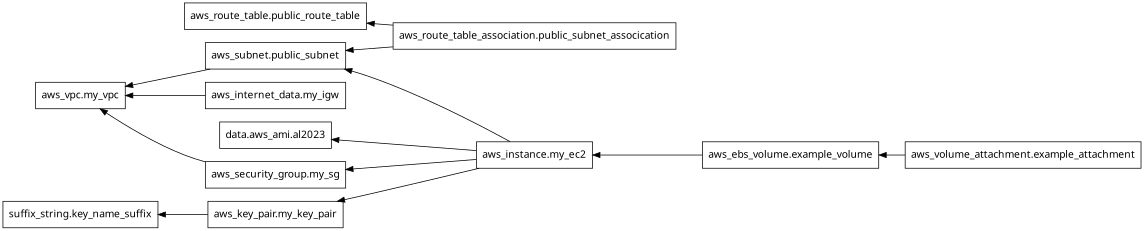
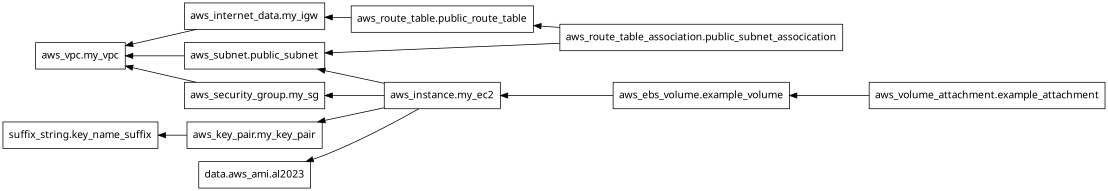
edge "aws_route_table.public_route_table" -> "aws_internet_data.my_igw": added
